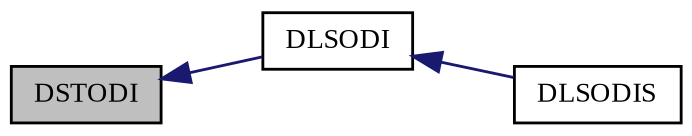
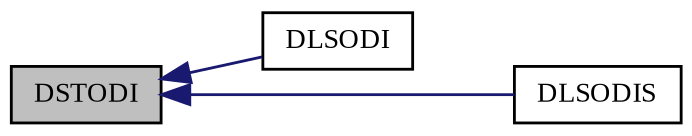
edge "DLSODIS" -> "DLSODI": now "DLSODIS" -> "DSTODI"
